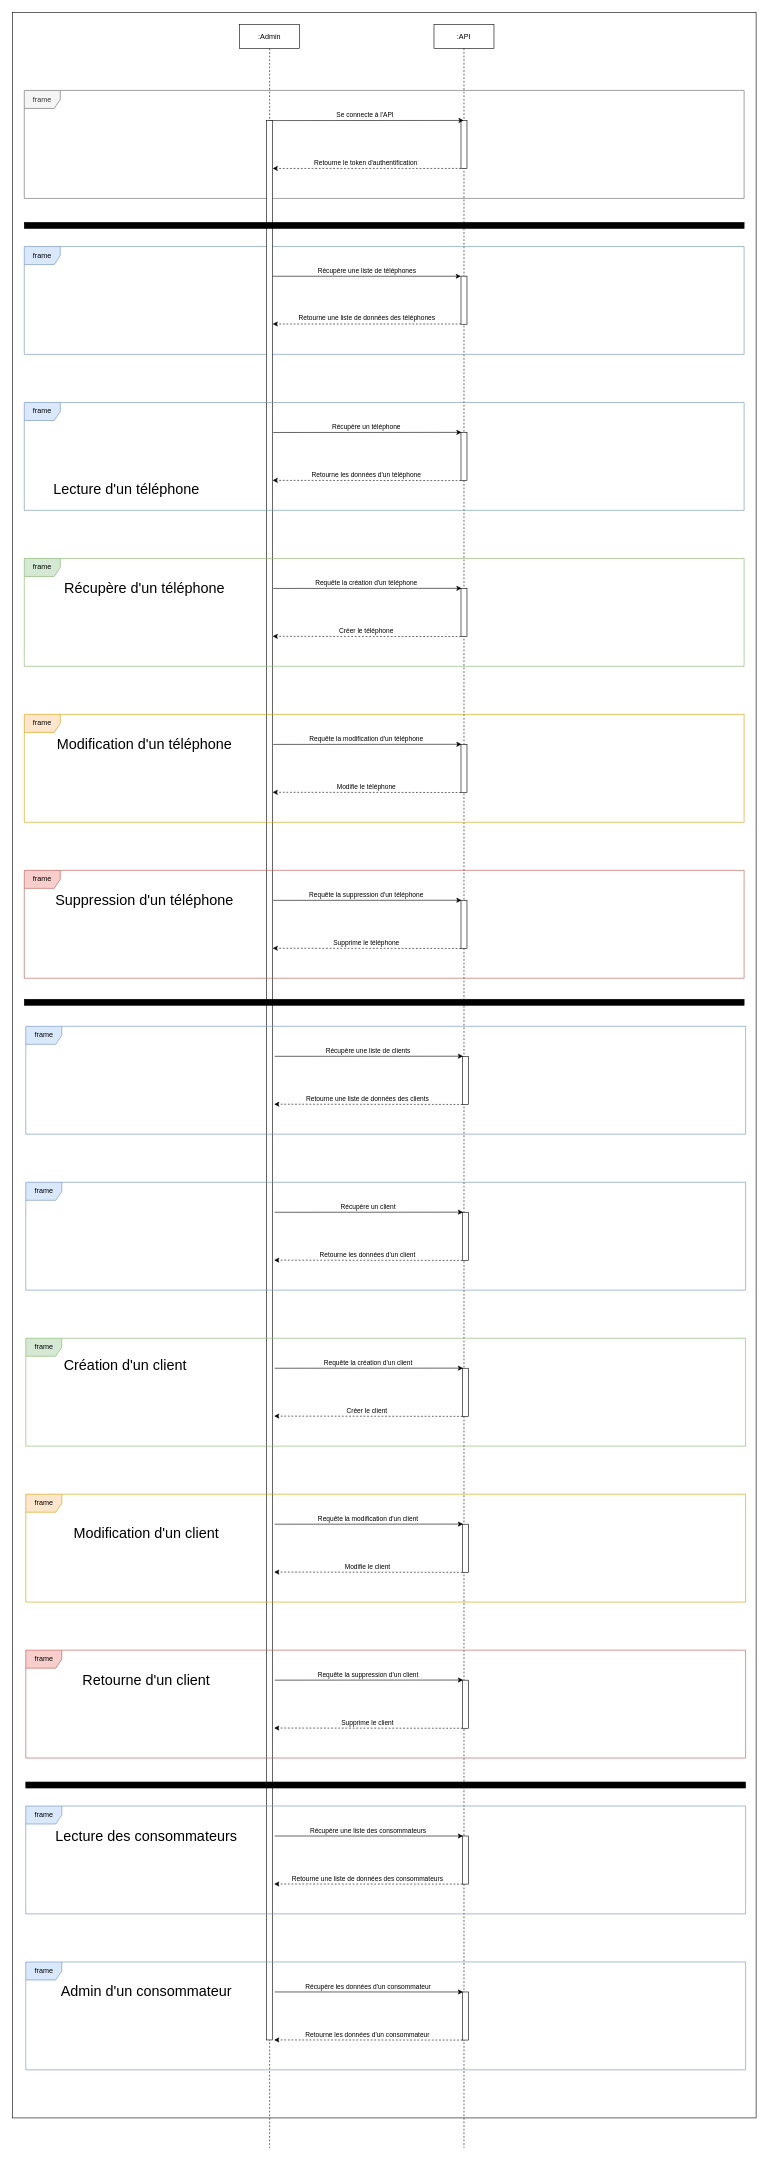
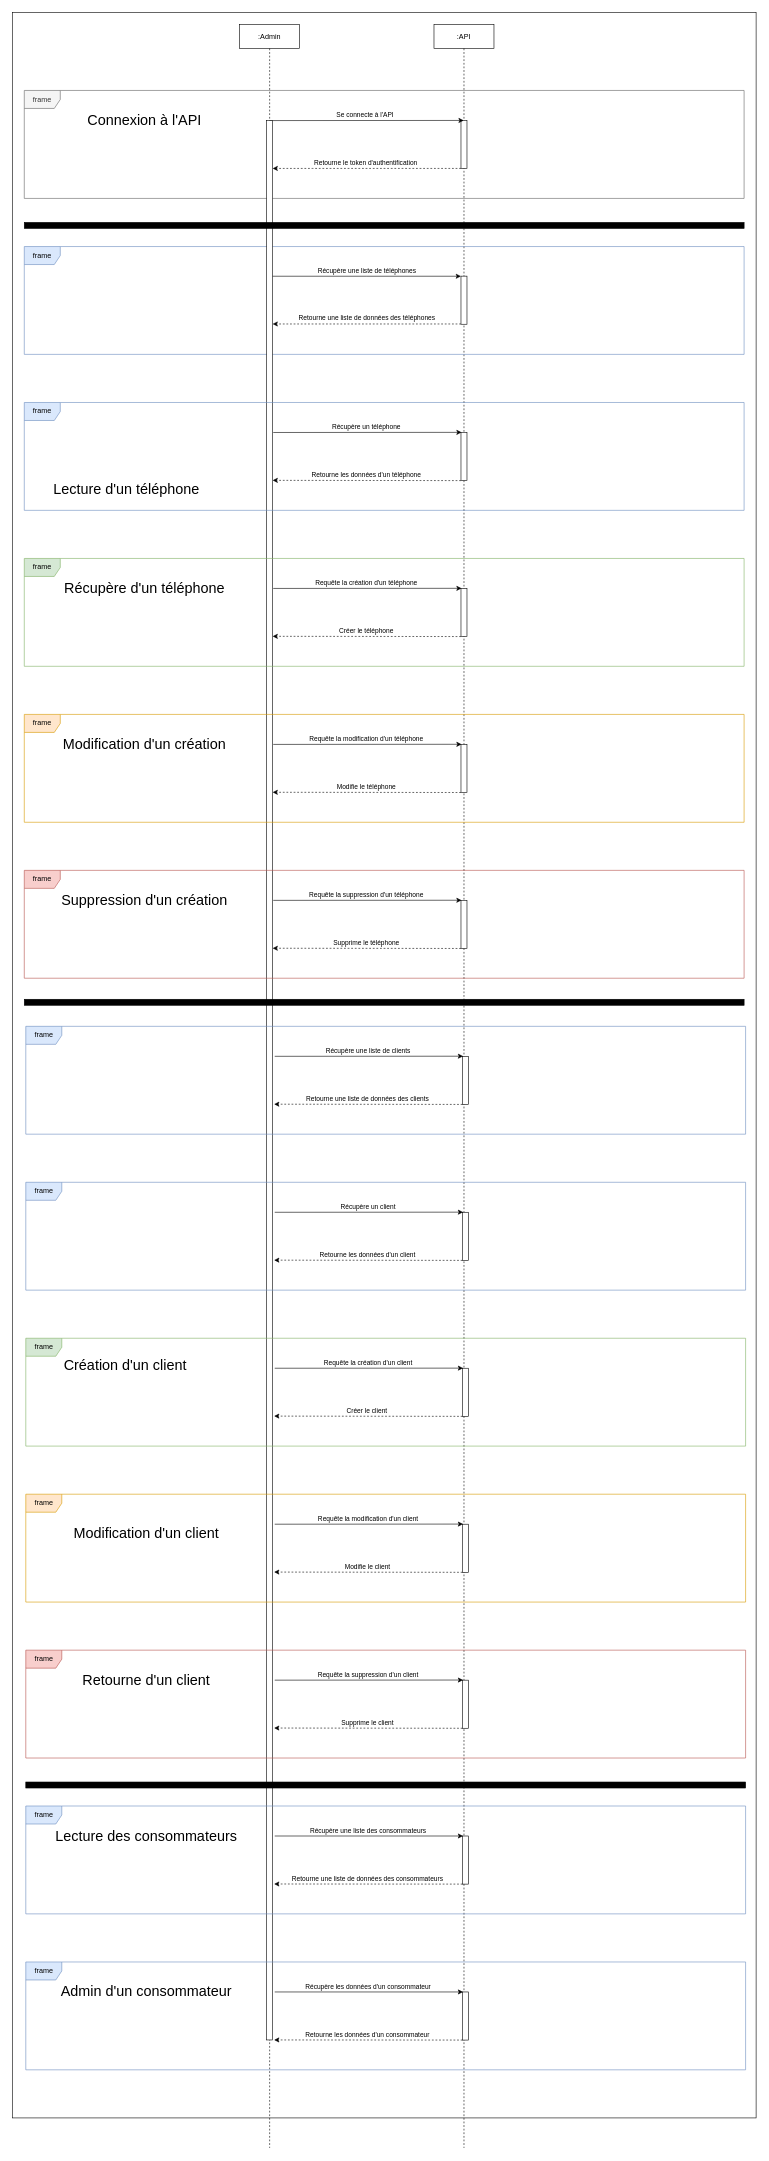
node "Connexion à l'API": added
node "Modification d'un téléphone": label "Modification d'un téléphone" -> "Modification d'un création"
node "Suppression d'un téléphone": label "Suppression d'un téléphone" -> "Suppression d'un création"
